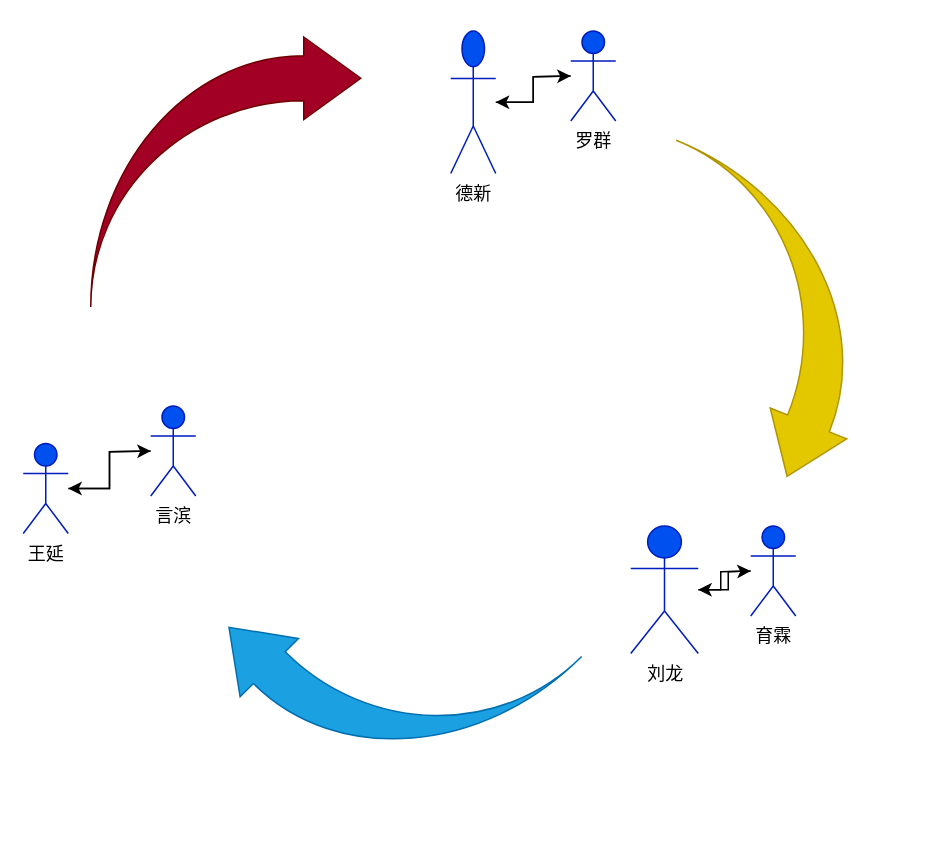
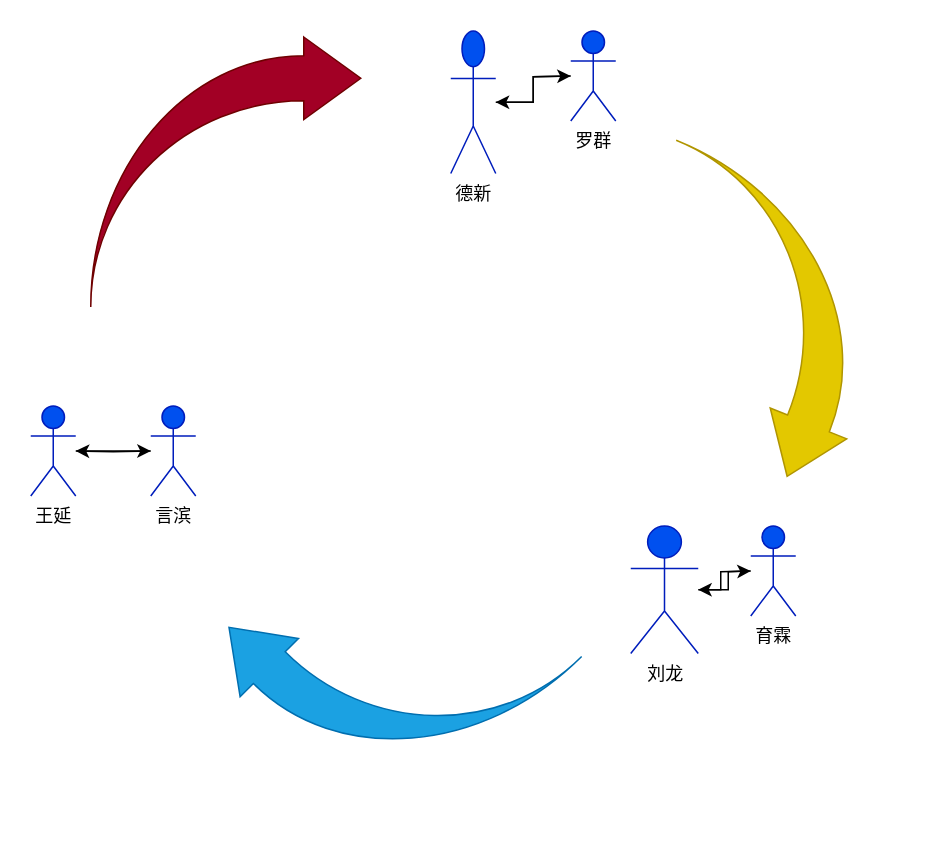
node "王延": moved (46, 488) -> (53, 451)
